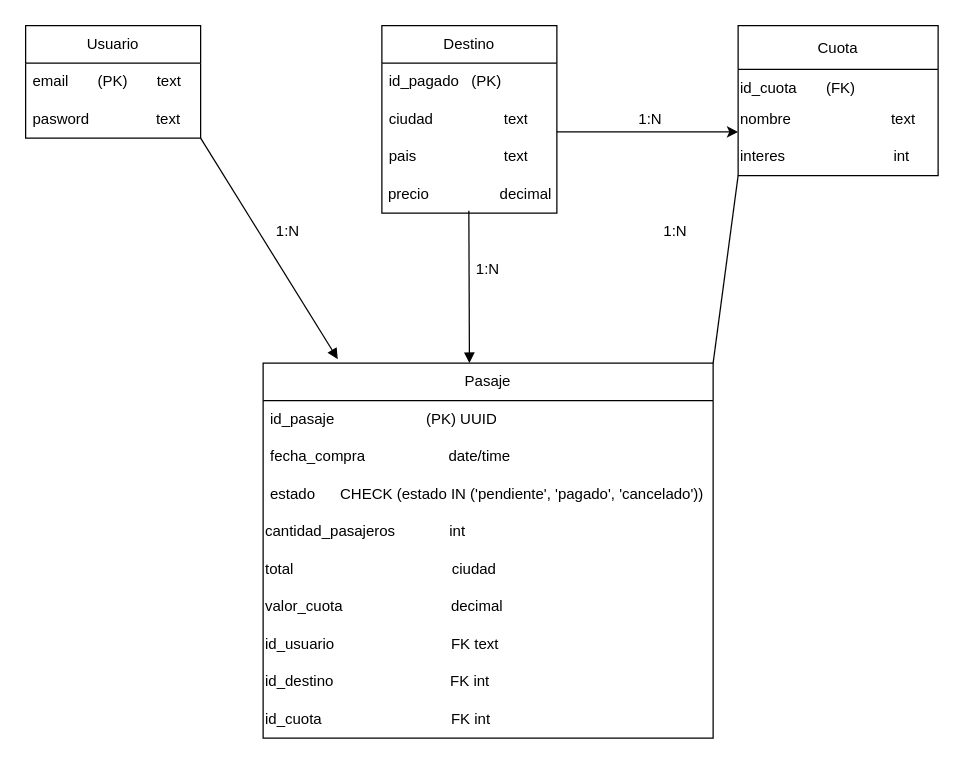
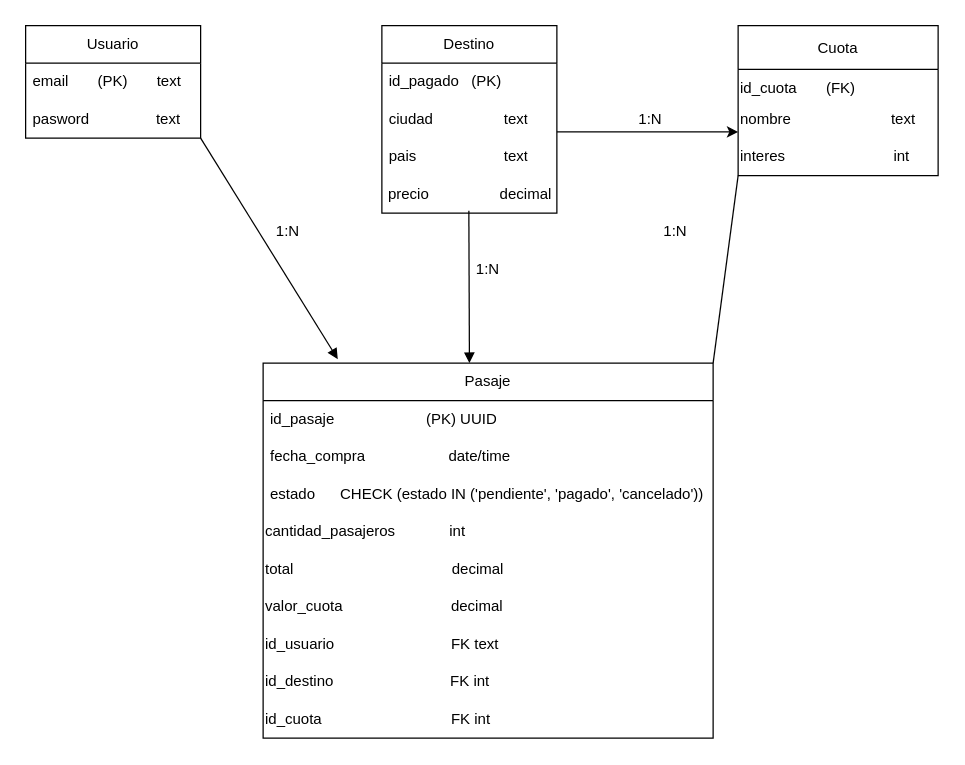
node "total ciudad": label "total ciudad" -> "total decimal"
